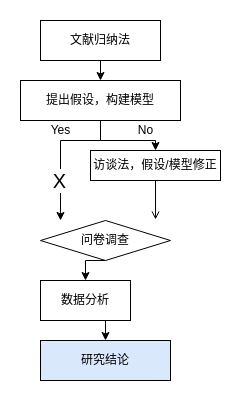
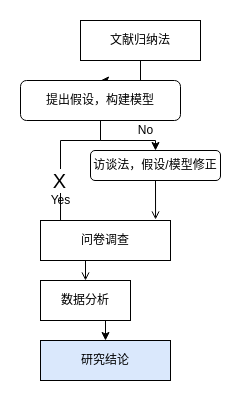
node "文献归纳法": moved (101, 41) -> (141, 41)
node "提出假设，构建模型": shape rectangle -> rounded rectangle
node "Yes": moved (61, 131) -> (61, 201)
node "访谈法，假设/模型修正": shape rectangle -> rounded rectangle
edge "提出假设，构建模型" -> "问卷调查": arrowhead classic -> none
node "问卷调查": shape diamond -> rectangle
edge "问卷调查" -> "数据分析": arrowhead classic -> open
